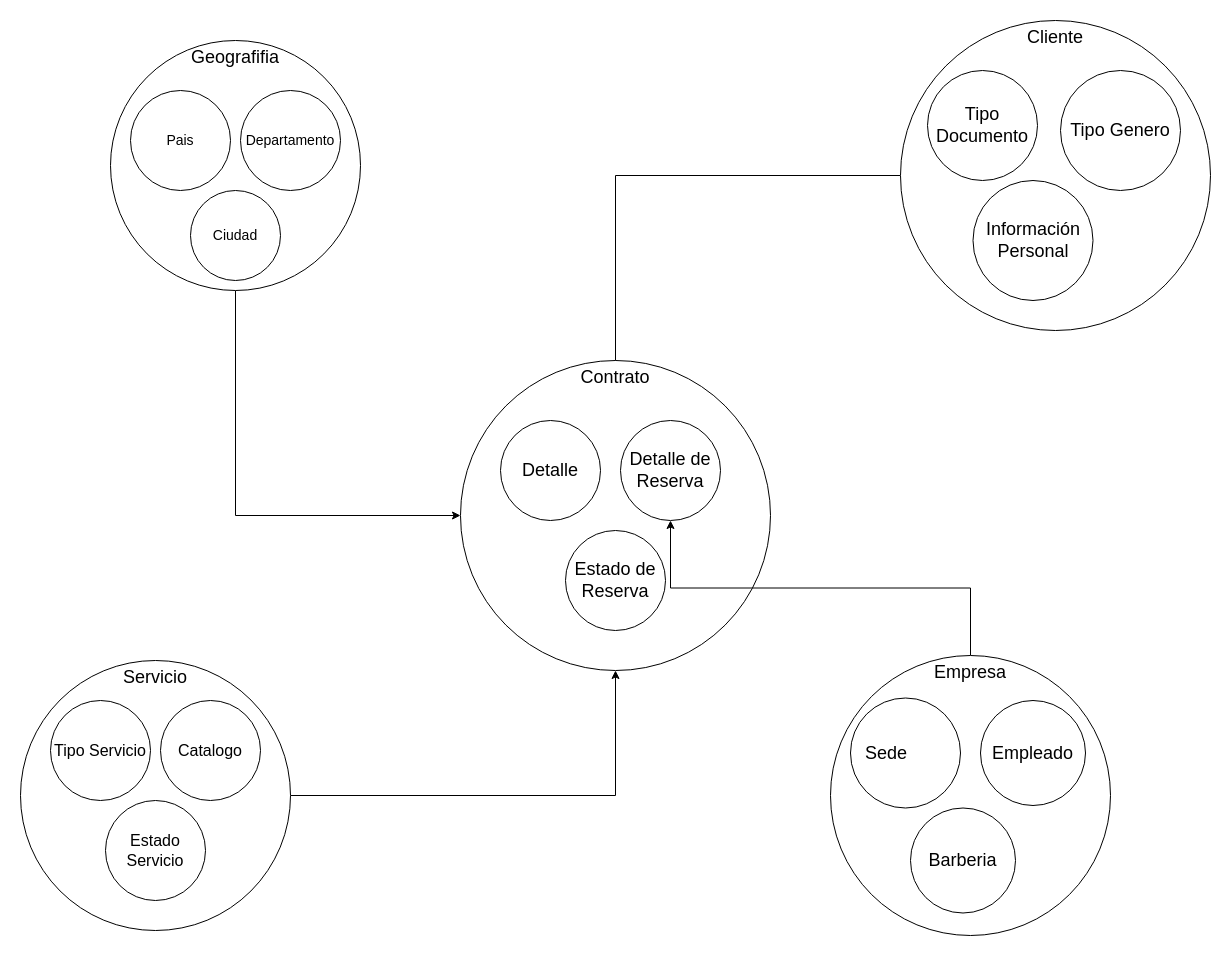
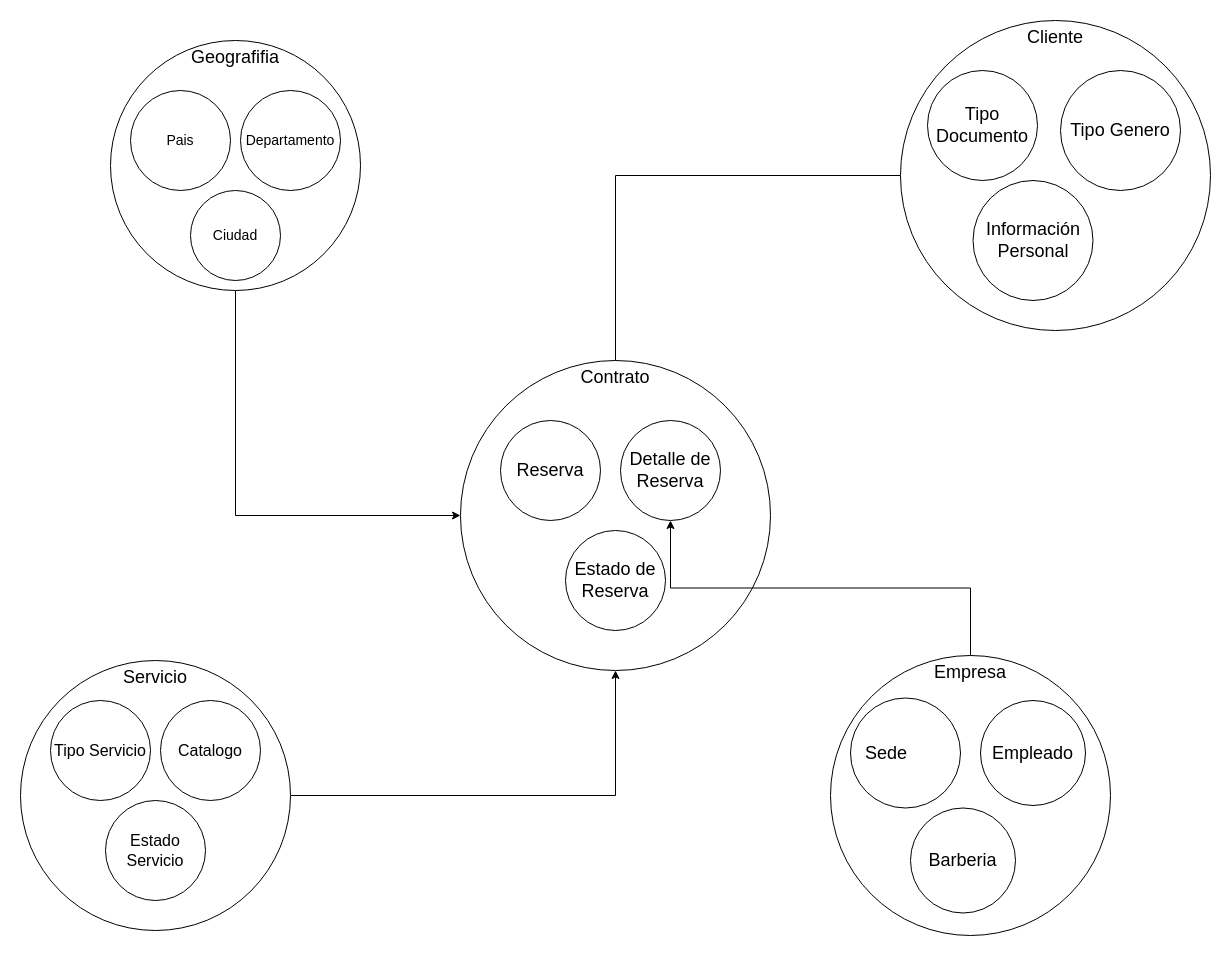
node "Detalle": label "Detalle" -> "Reserva"
